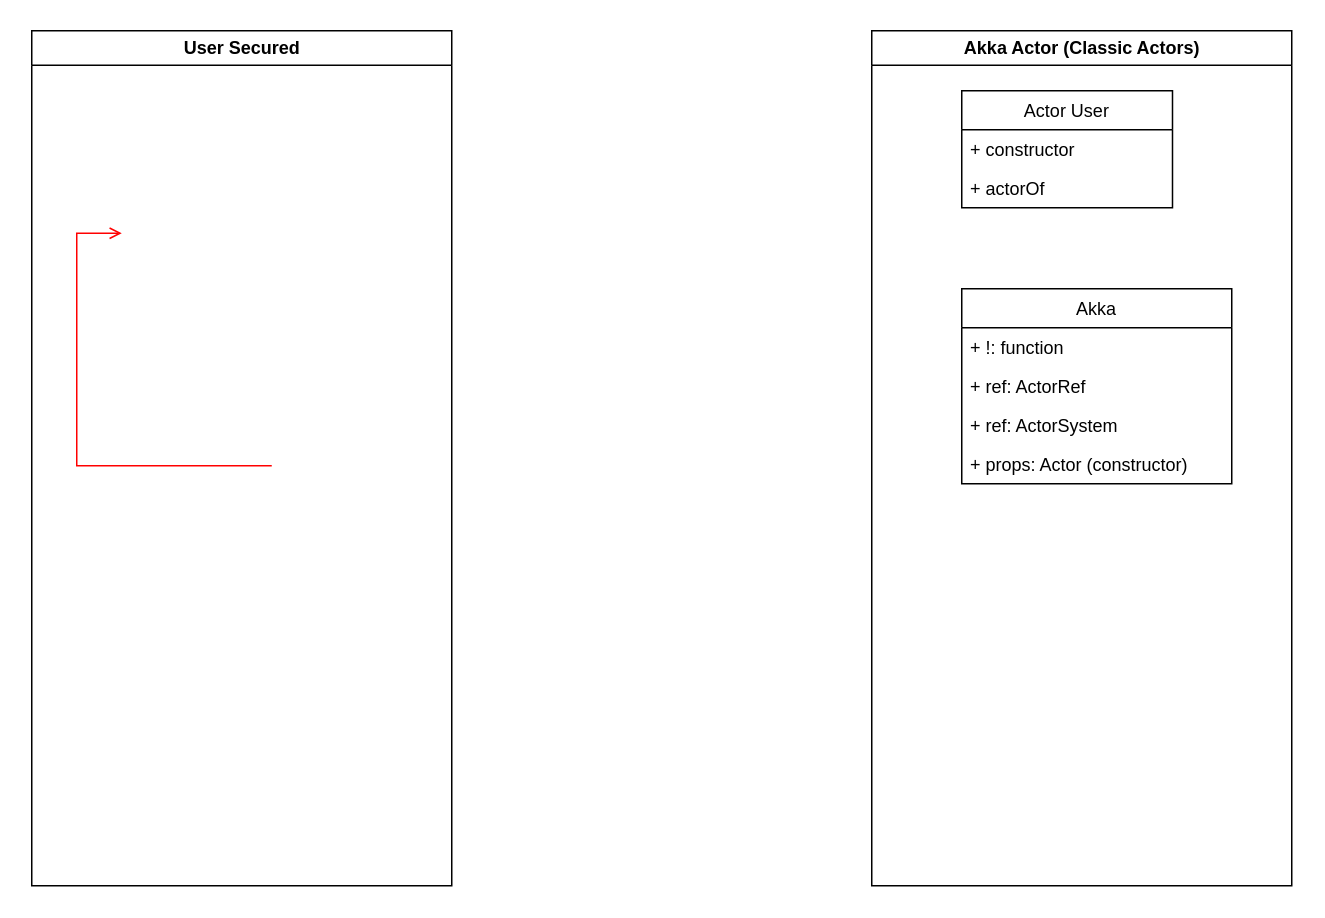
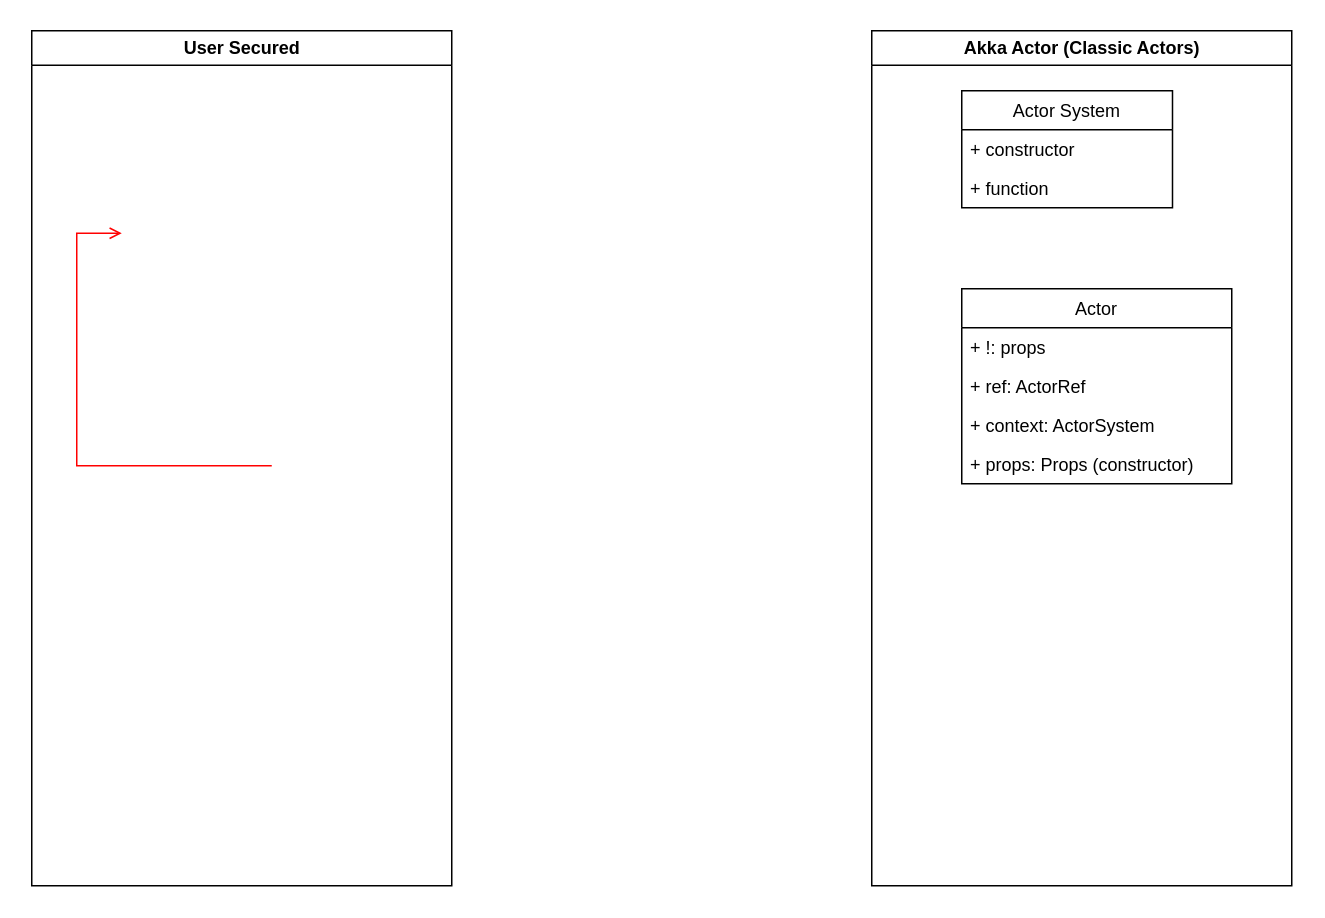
node "Actor User": label "Actor User" -> "Actor System"
node "+ actorOf": label "+ actorOf" -> "+ function"
node "Akka": label "Akka" -> "Actor"
node "+ !: function": label "+ !: function" -> "+ !: props"
node "+ ref: ActorSystem": label "+ ref: ActorSystem" -> "+ context: ActorSystem"
node "+ props: Actor (constructor)": label "+ props: Actor (constructor)" -> "+ props: Props (constructor)"
